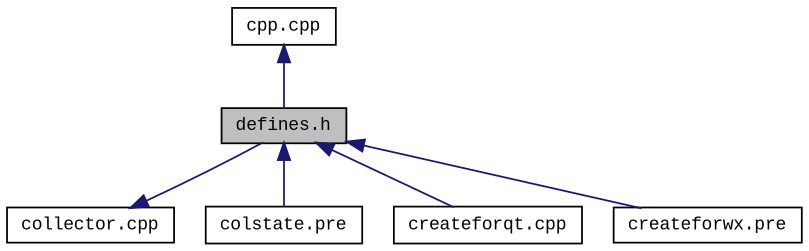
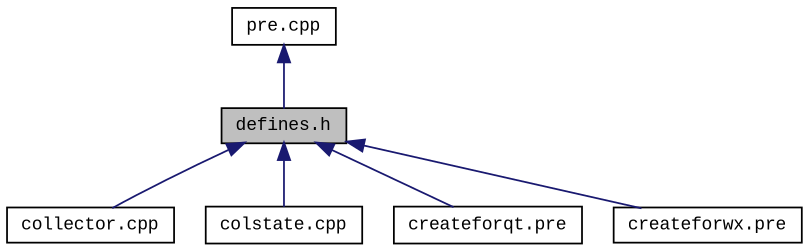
node "cpp.cpp": label "cpp.cpp" -> "pre.cpp"
edge "defines.h" -> "collector.cpp": reversed
node "colstate.pre": label "colstate.pre" -> "colstate.cpp"
node "createforqt.cpp": label "createforqt.cpp" -> "createforqt.pre"
